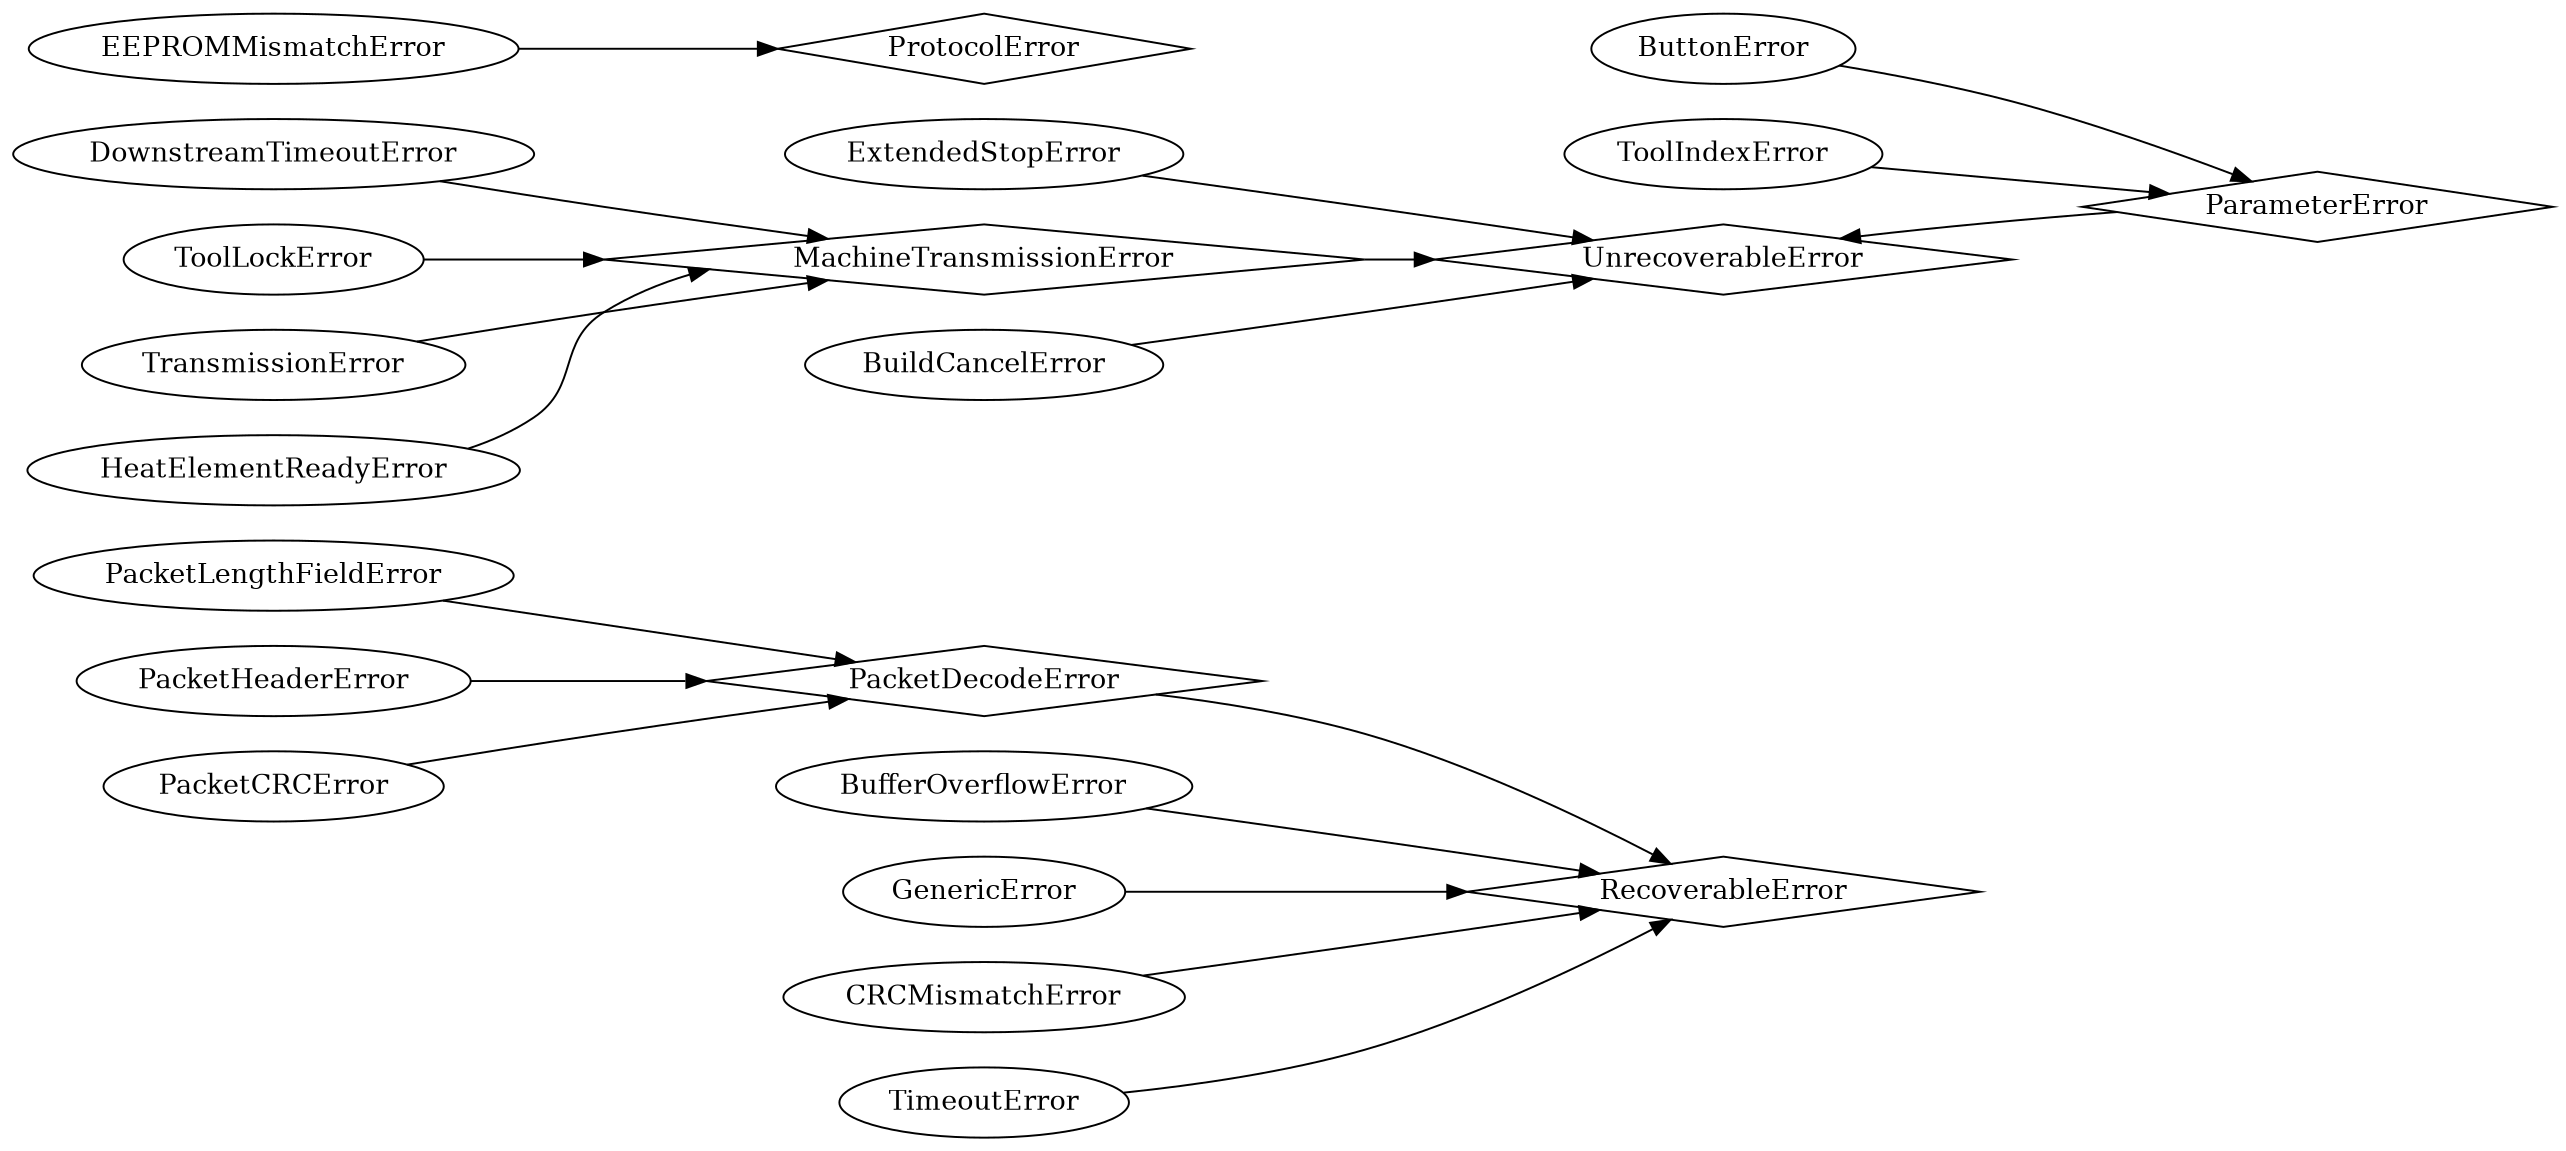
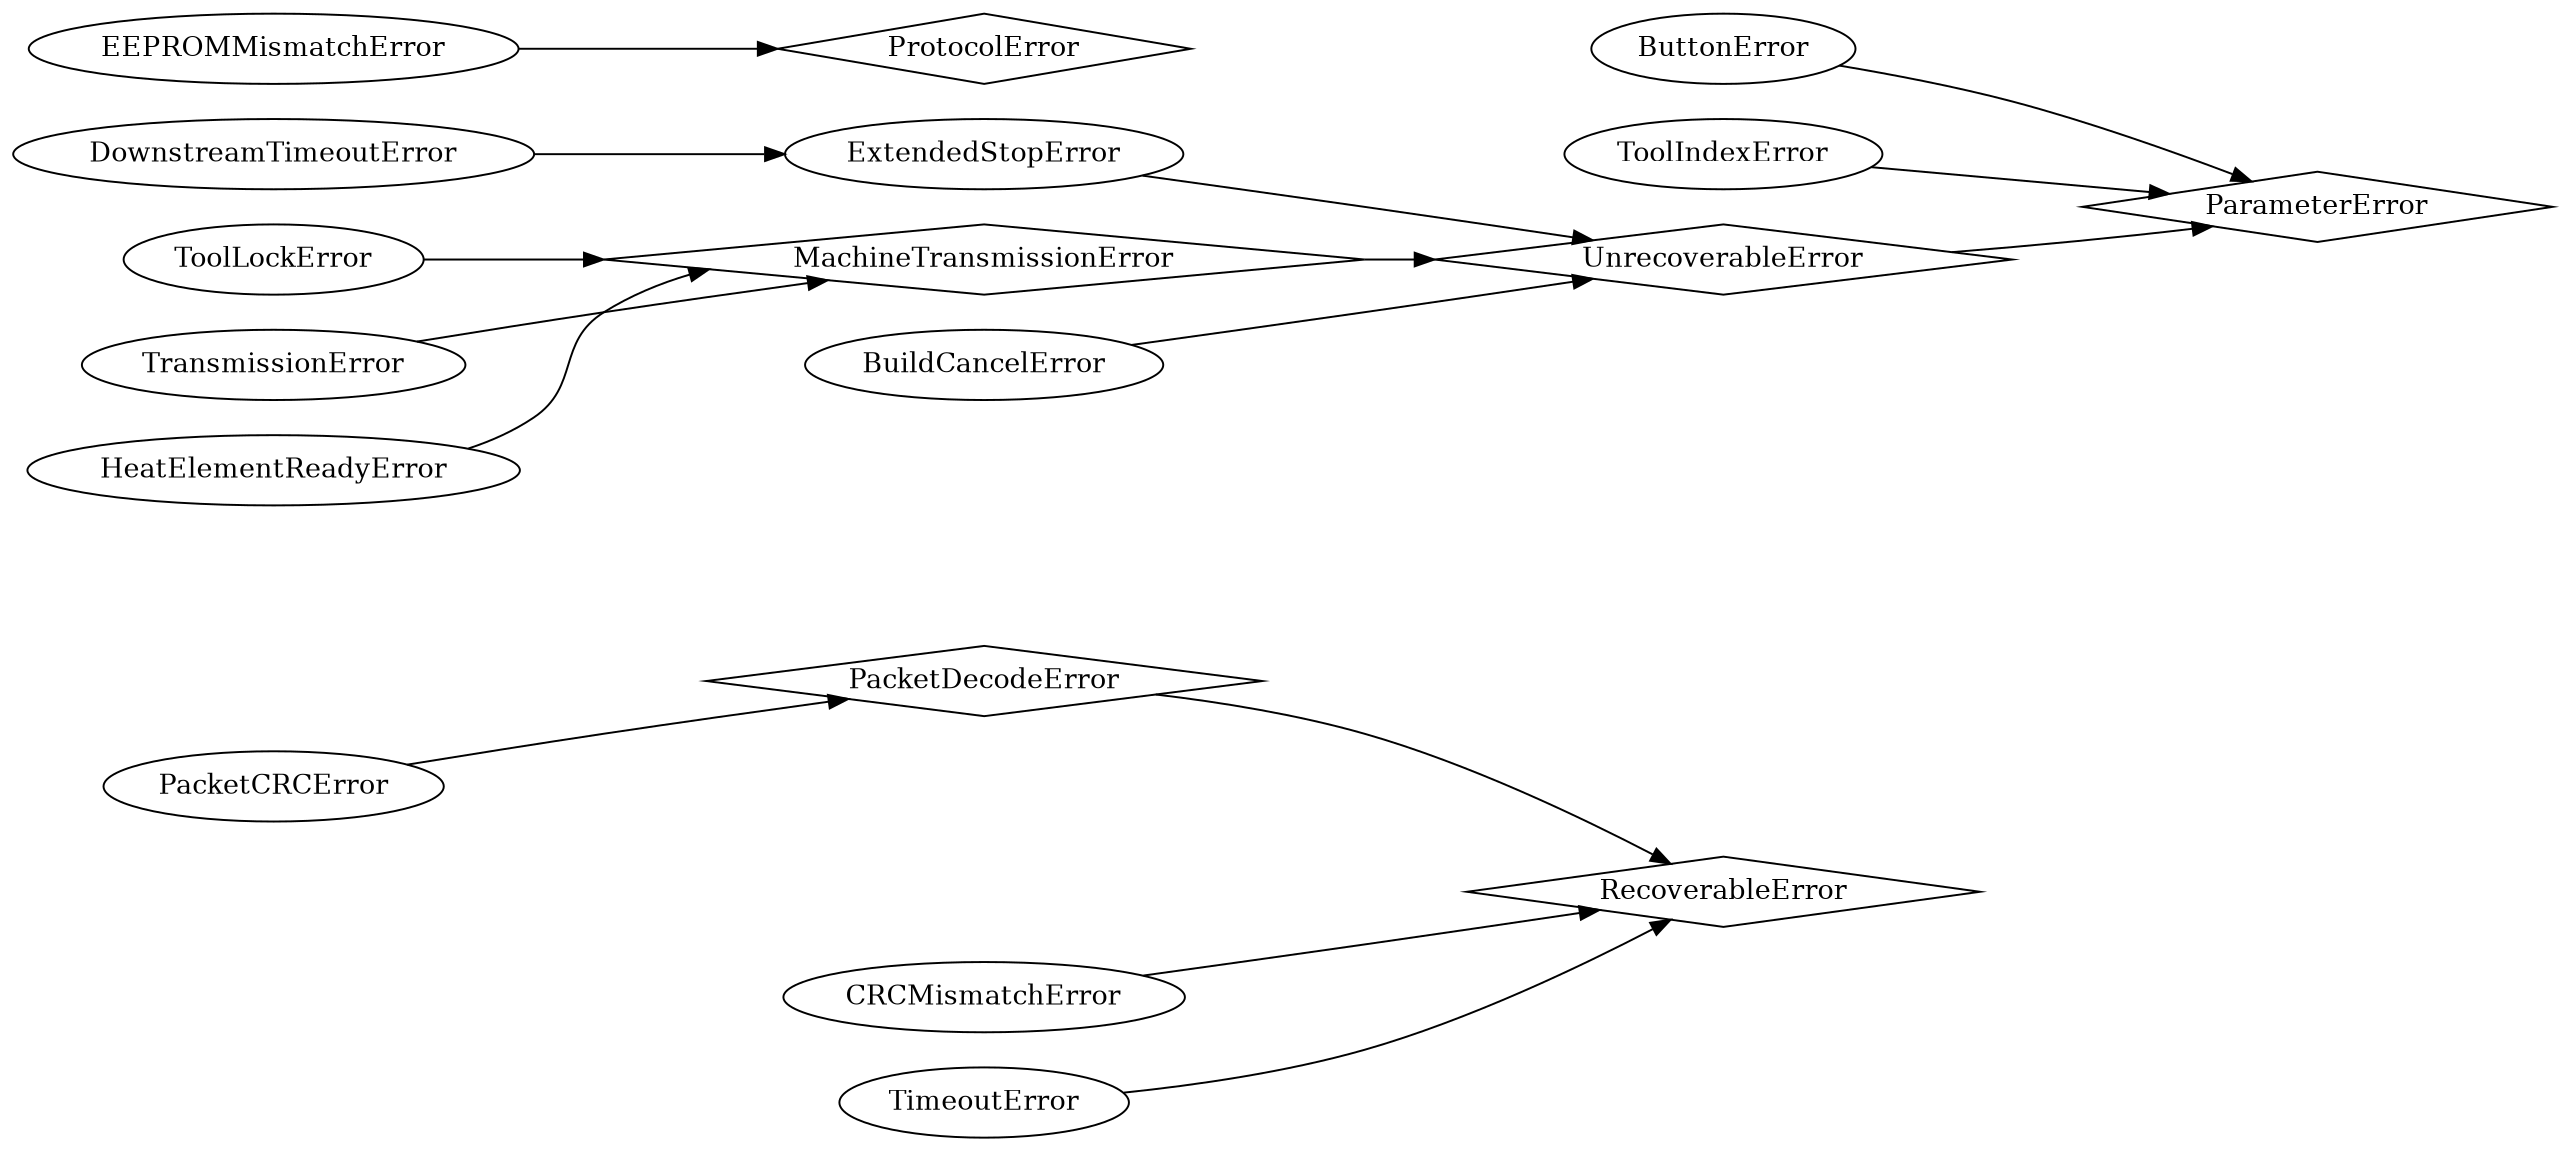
edge "DownstreamTimeoutError" -> "MachineTransmissionError": now "DownstreamTimeoutError" -> "ExtendedStopError"
edge "ParameterError" -> "UnrecoverableError": reversed
node "PacketLengthFieldError": removed
node "PacketHeaderError": removed
node "BufferOverflowError": removed
node "GenericError": removed
